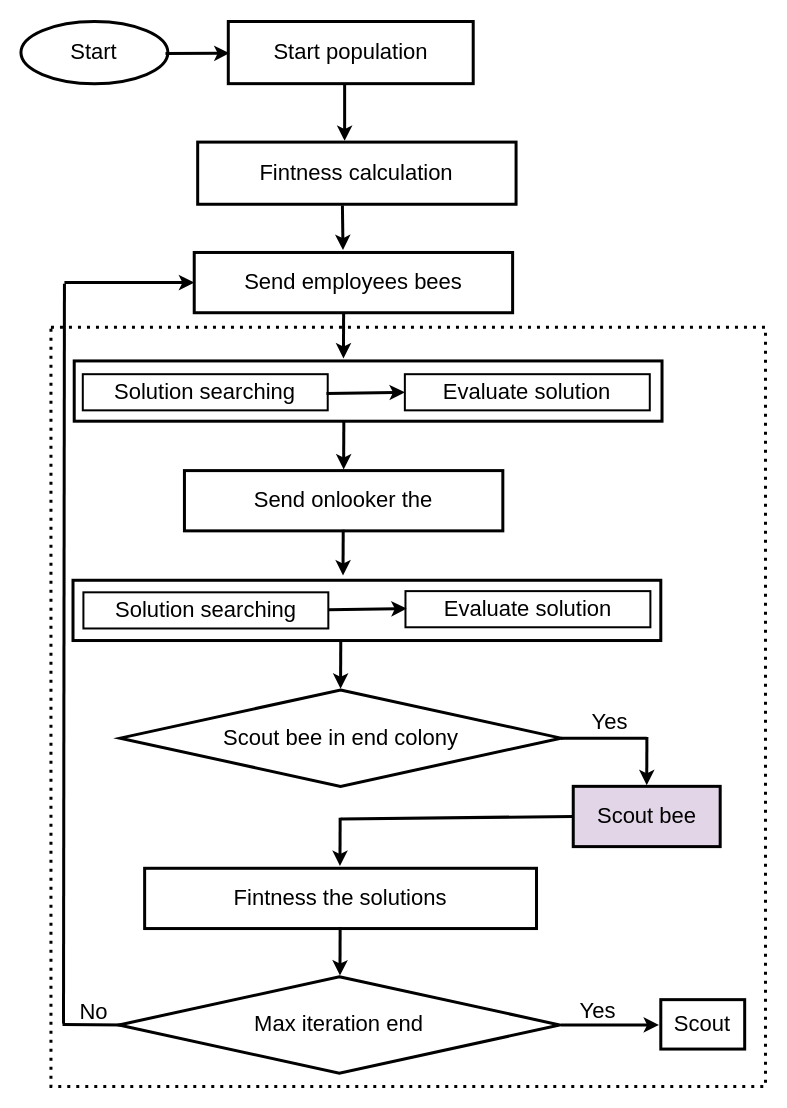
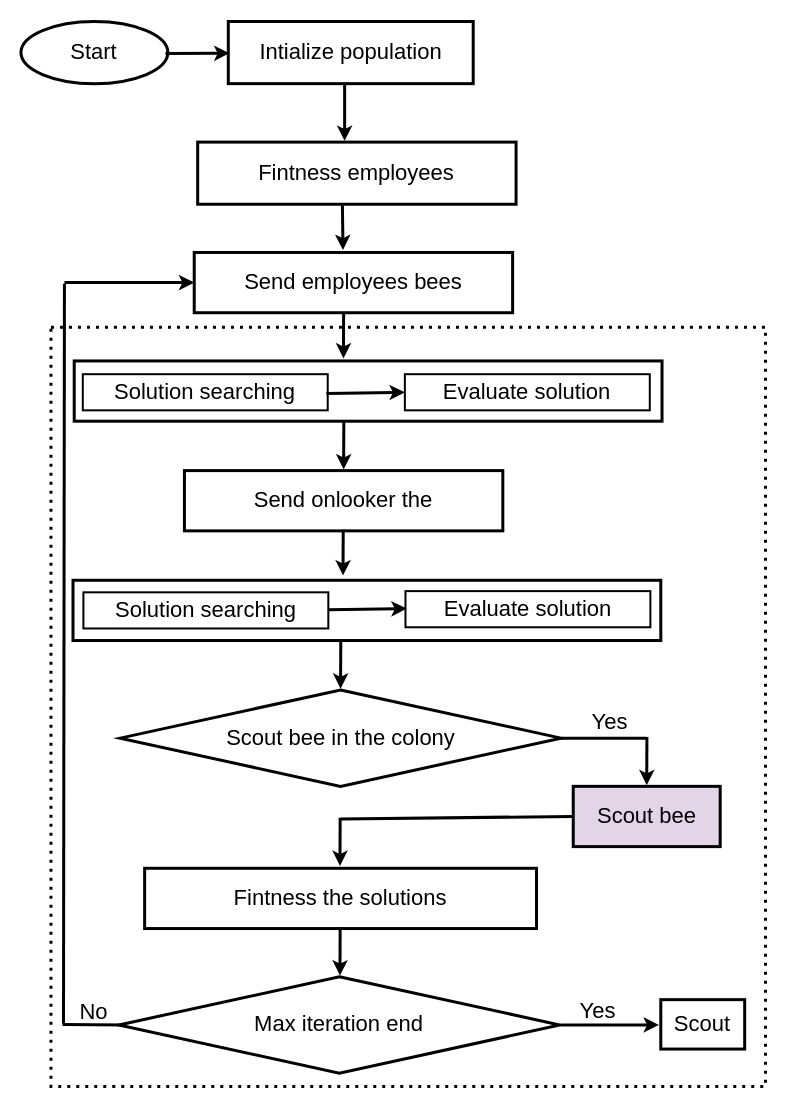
node "Start population": label "Start population" -> "Intialize population"
node "Fintness calculation": label "Fintness calculation" -> "Fintness employees"
node "Scout bee in end colony": label "Scout bee in end colony" -> "Scout bee in the colony"
